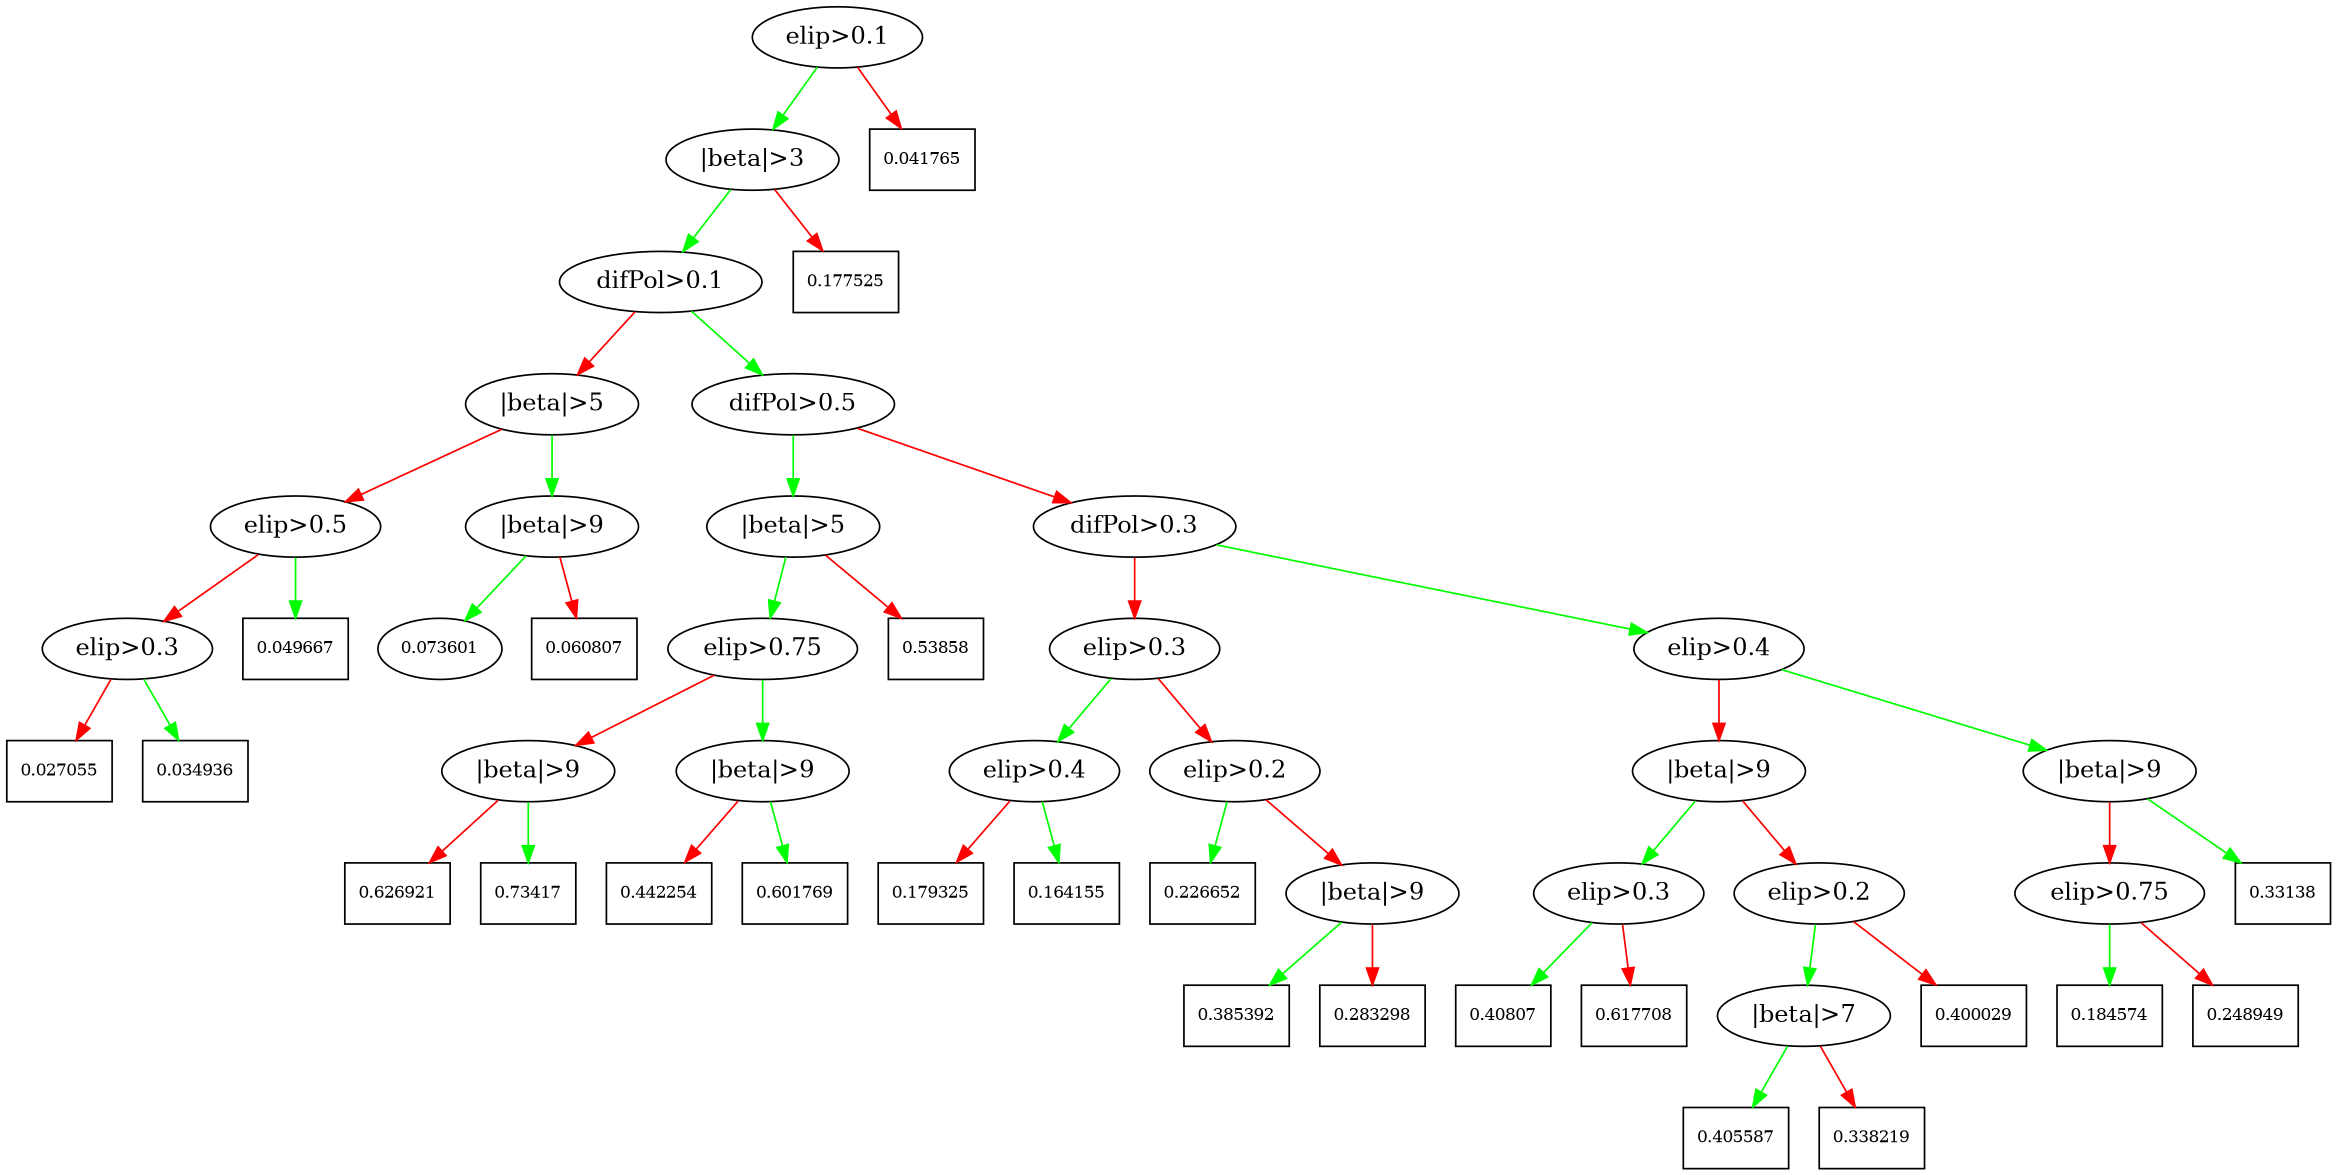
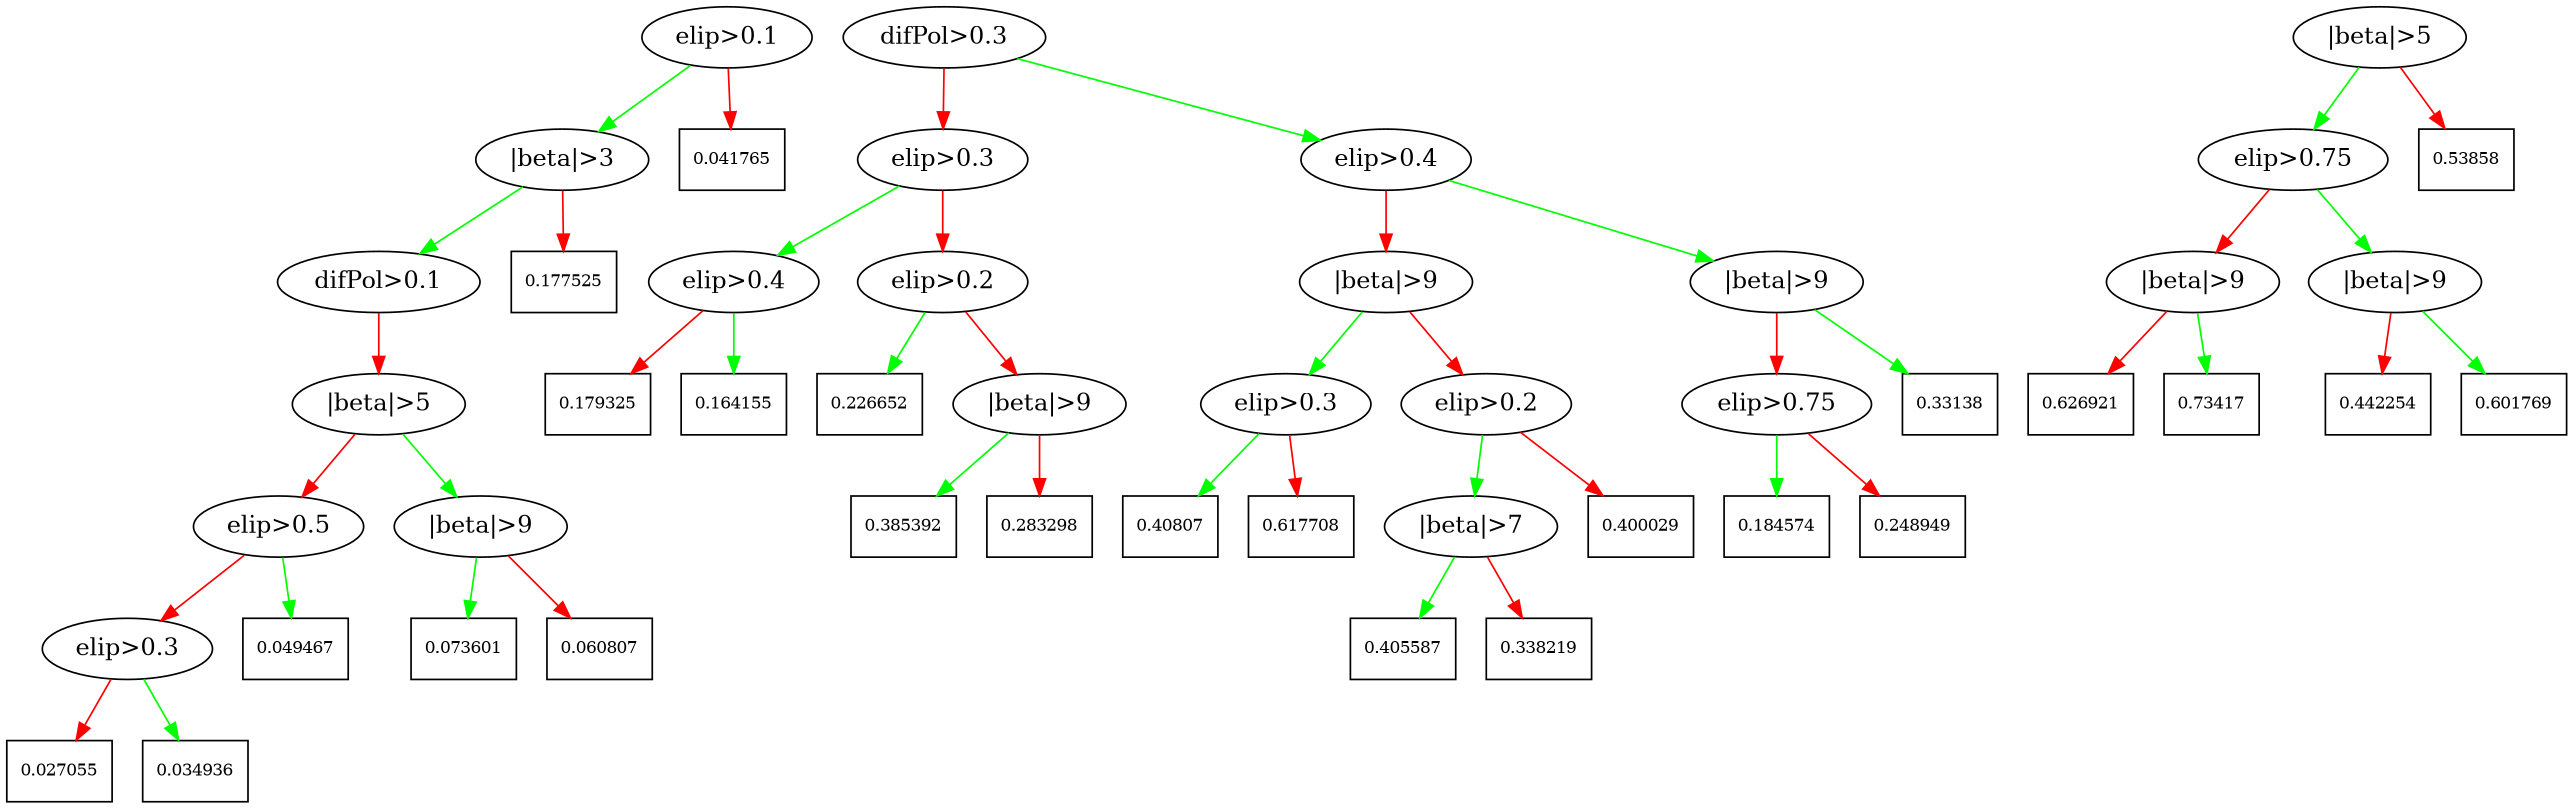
node "difPol>0.5": removed
node "0.049667": label "0.049667" -> "0.049467"
node "0.073601": shape ellipse -> box
